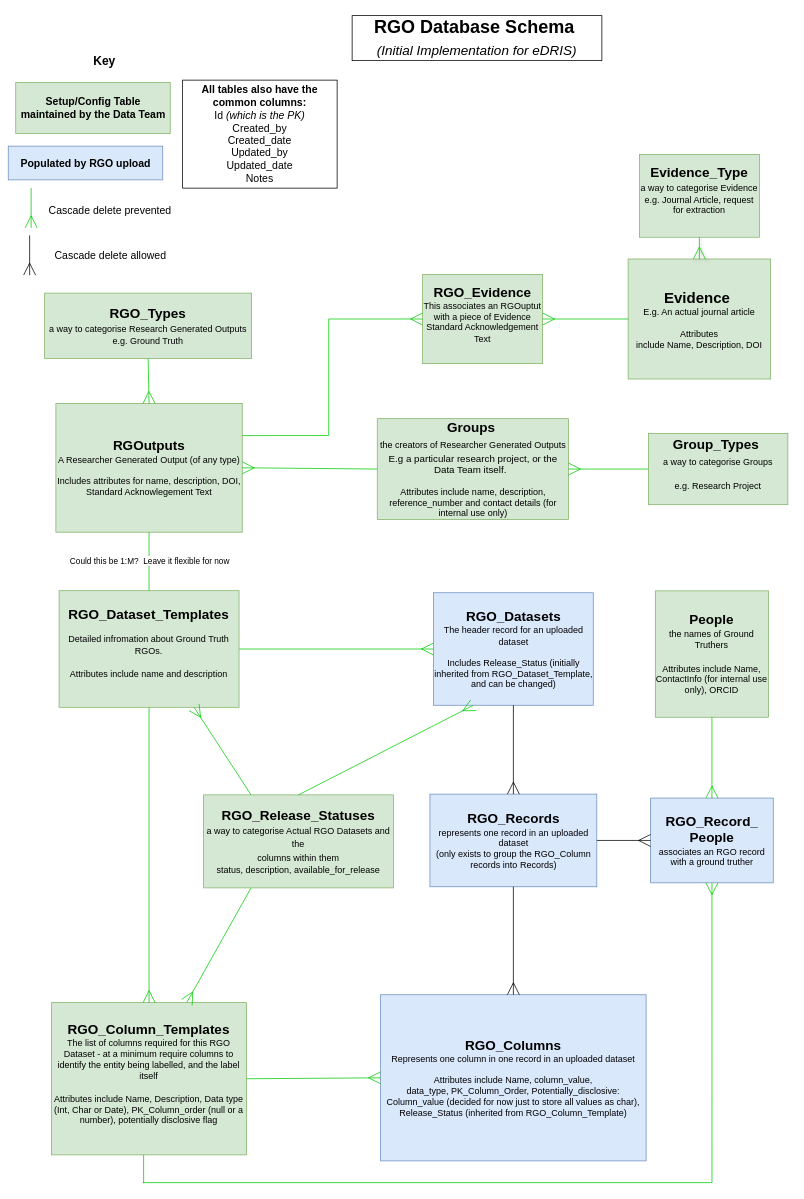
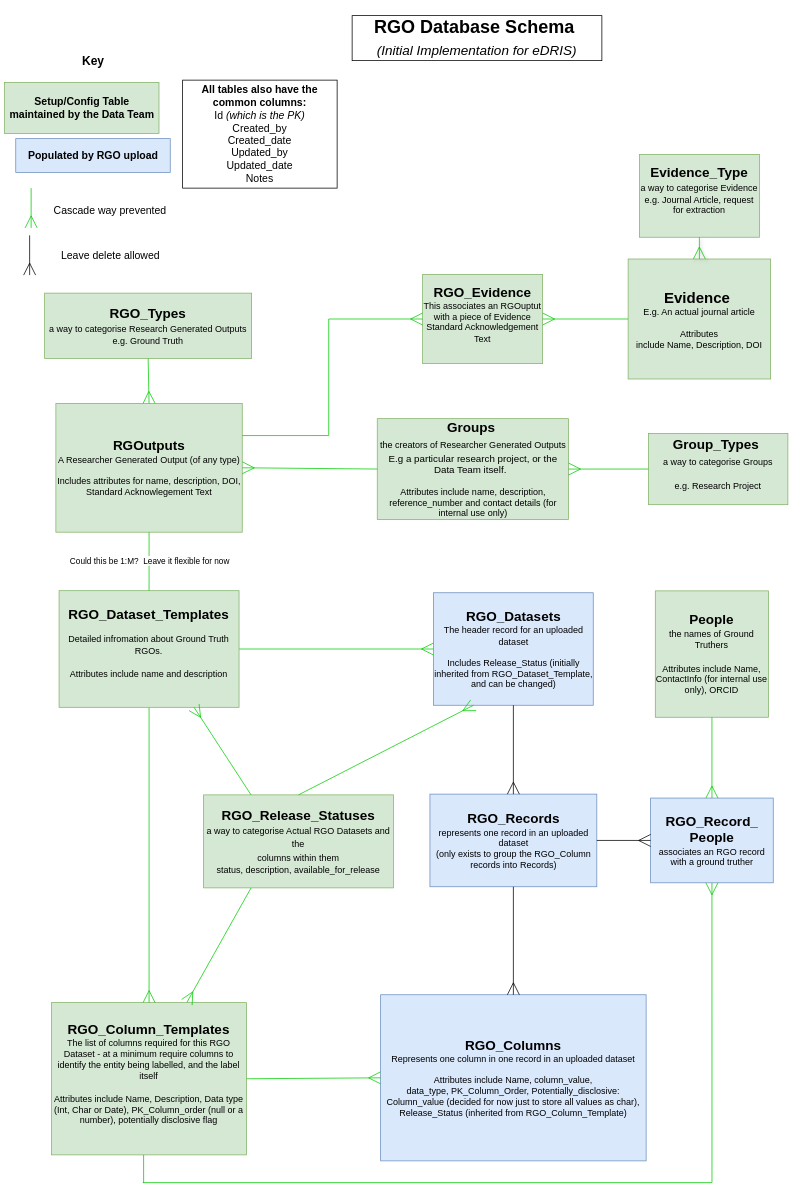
node "Key": moved (104, 59) -> (93, 59)
node "Setup/Config Table maintained by the Data Team": moved (93, 108) -> (82, 108)
node "Populated by RGO upload": moved (86, 163) -> (93, 155)
node "Cascade delete prevented": label "Cascade delete prevented" -> "Cascade way prevented"
node "Cascade delete allowed": label "Cascade delete allowed" -> "Leave delete allowed"
